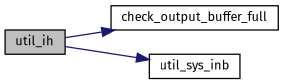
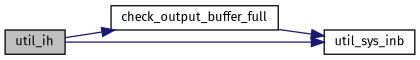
edge "check_output_buffer_full" -> "util_sys_inb": added
